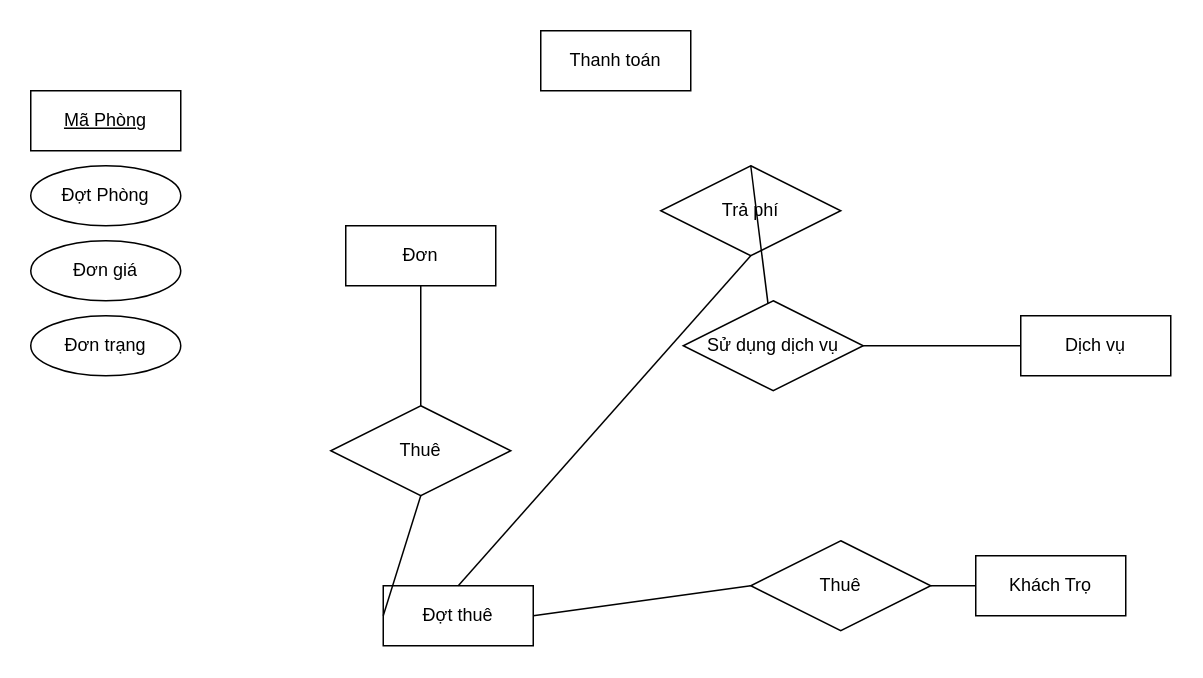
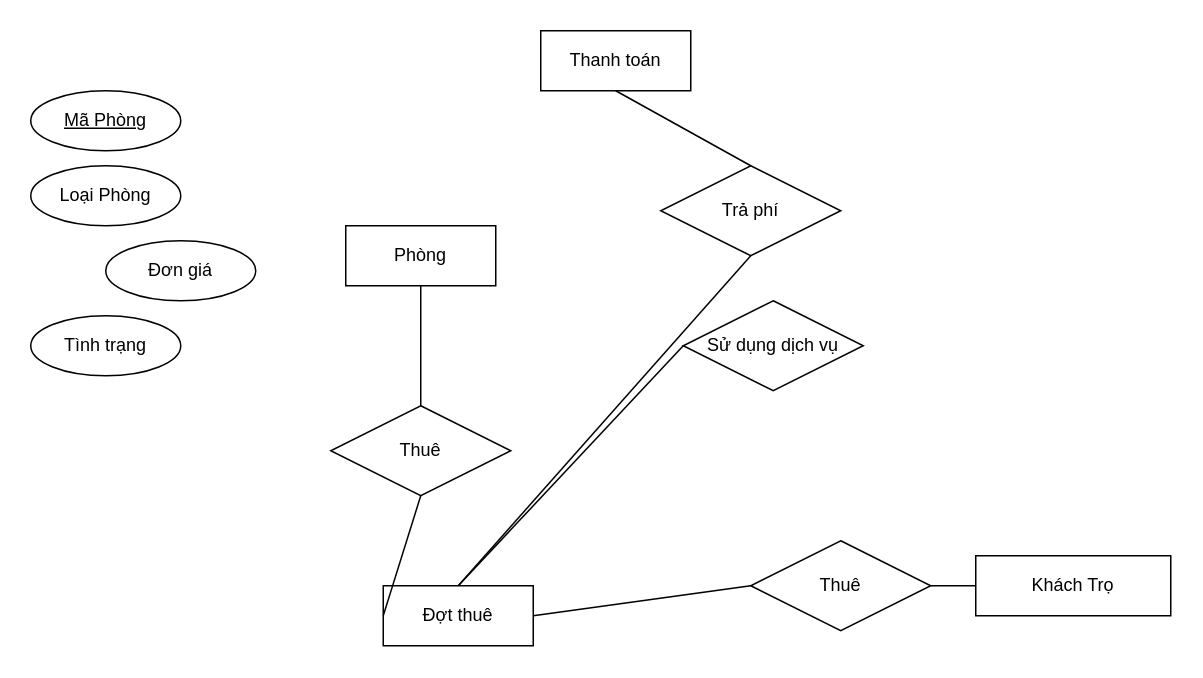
node "Mã Phòng": shape rectangle -> ellipse
node "Đợt Phòng": label "Đợt Phòng" -> "Loại Phòng"
edge "Trả phí" -- "Sử dụng dịch vụ": now "Trả phí" -- "Thanh toán"
node "Đơn": label "Đơn" -> "Phòng"
node "Đơn giá": moved (106, 271) -> (181, 271)
node "Đơn trạng": label "Đơn trạng" -> "Tình trạng"
edge "Sử dụng dịch vụ" -- "Dịch vụ": removed
node "Dịch vụ": removed
edge "Sử dụng dịch vụ" -- "Đợt thuê": added
node "Khách Trọ": size 150x60 -> 195x60
